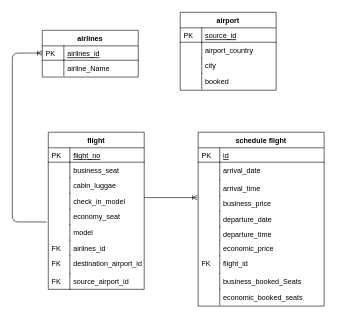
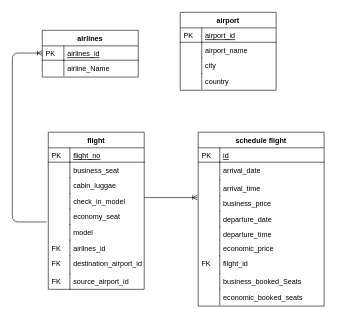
node "source_id": label "source_id" -> "airport_id"
node "airport_country": label "airport_country" -> "airport_name"
node "booked": label "booked" -> "country"
